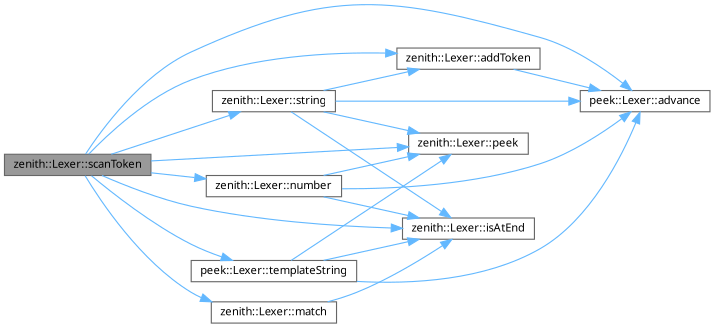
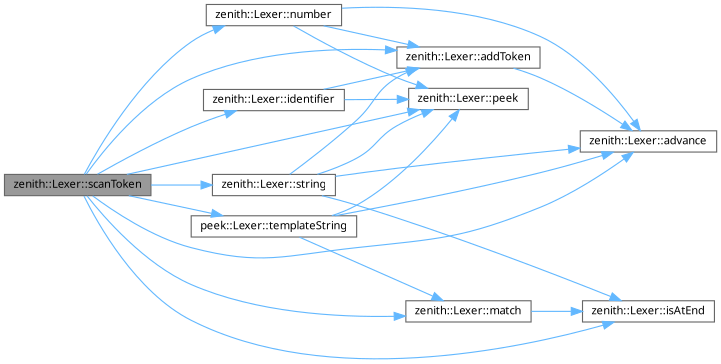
node "zenith::Lexer::identifier": added
node "peek::Lexer::advance": label "peek::Lexer::advance" -> "zenith::Lexer::advance"
edge "zenith::Lexer::number" -> "zenith::Lexer::isAtEnd": now "zenith::Lexer::number" -> "zenith::Lexer::addToken"
edge "peek::Lexer::templateString" -> "zenith::Lexer::isAtEnd": now "peek::Lexer::templateString" -> "zenith::Lexer::match"
